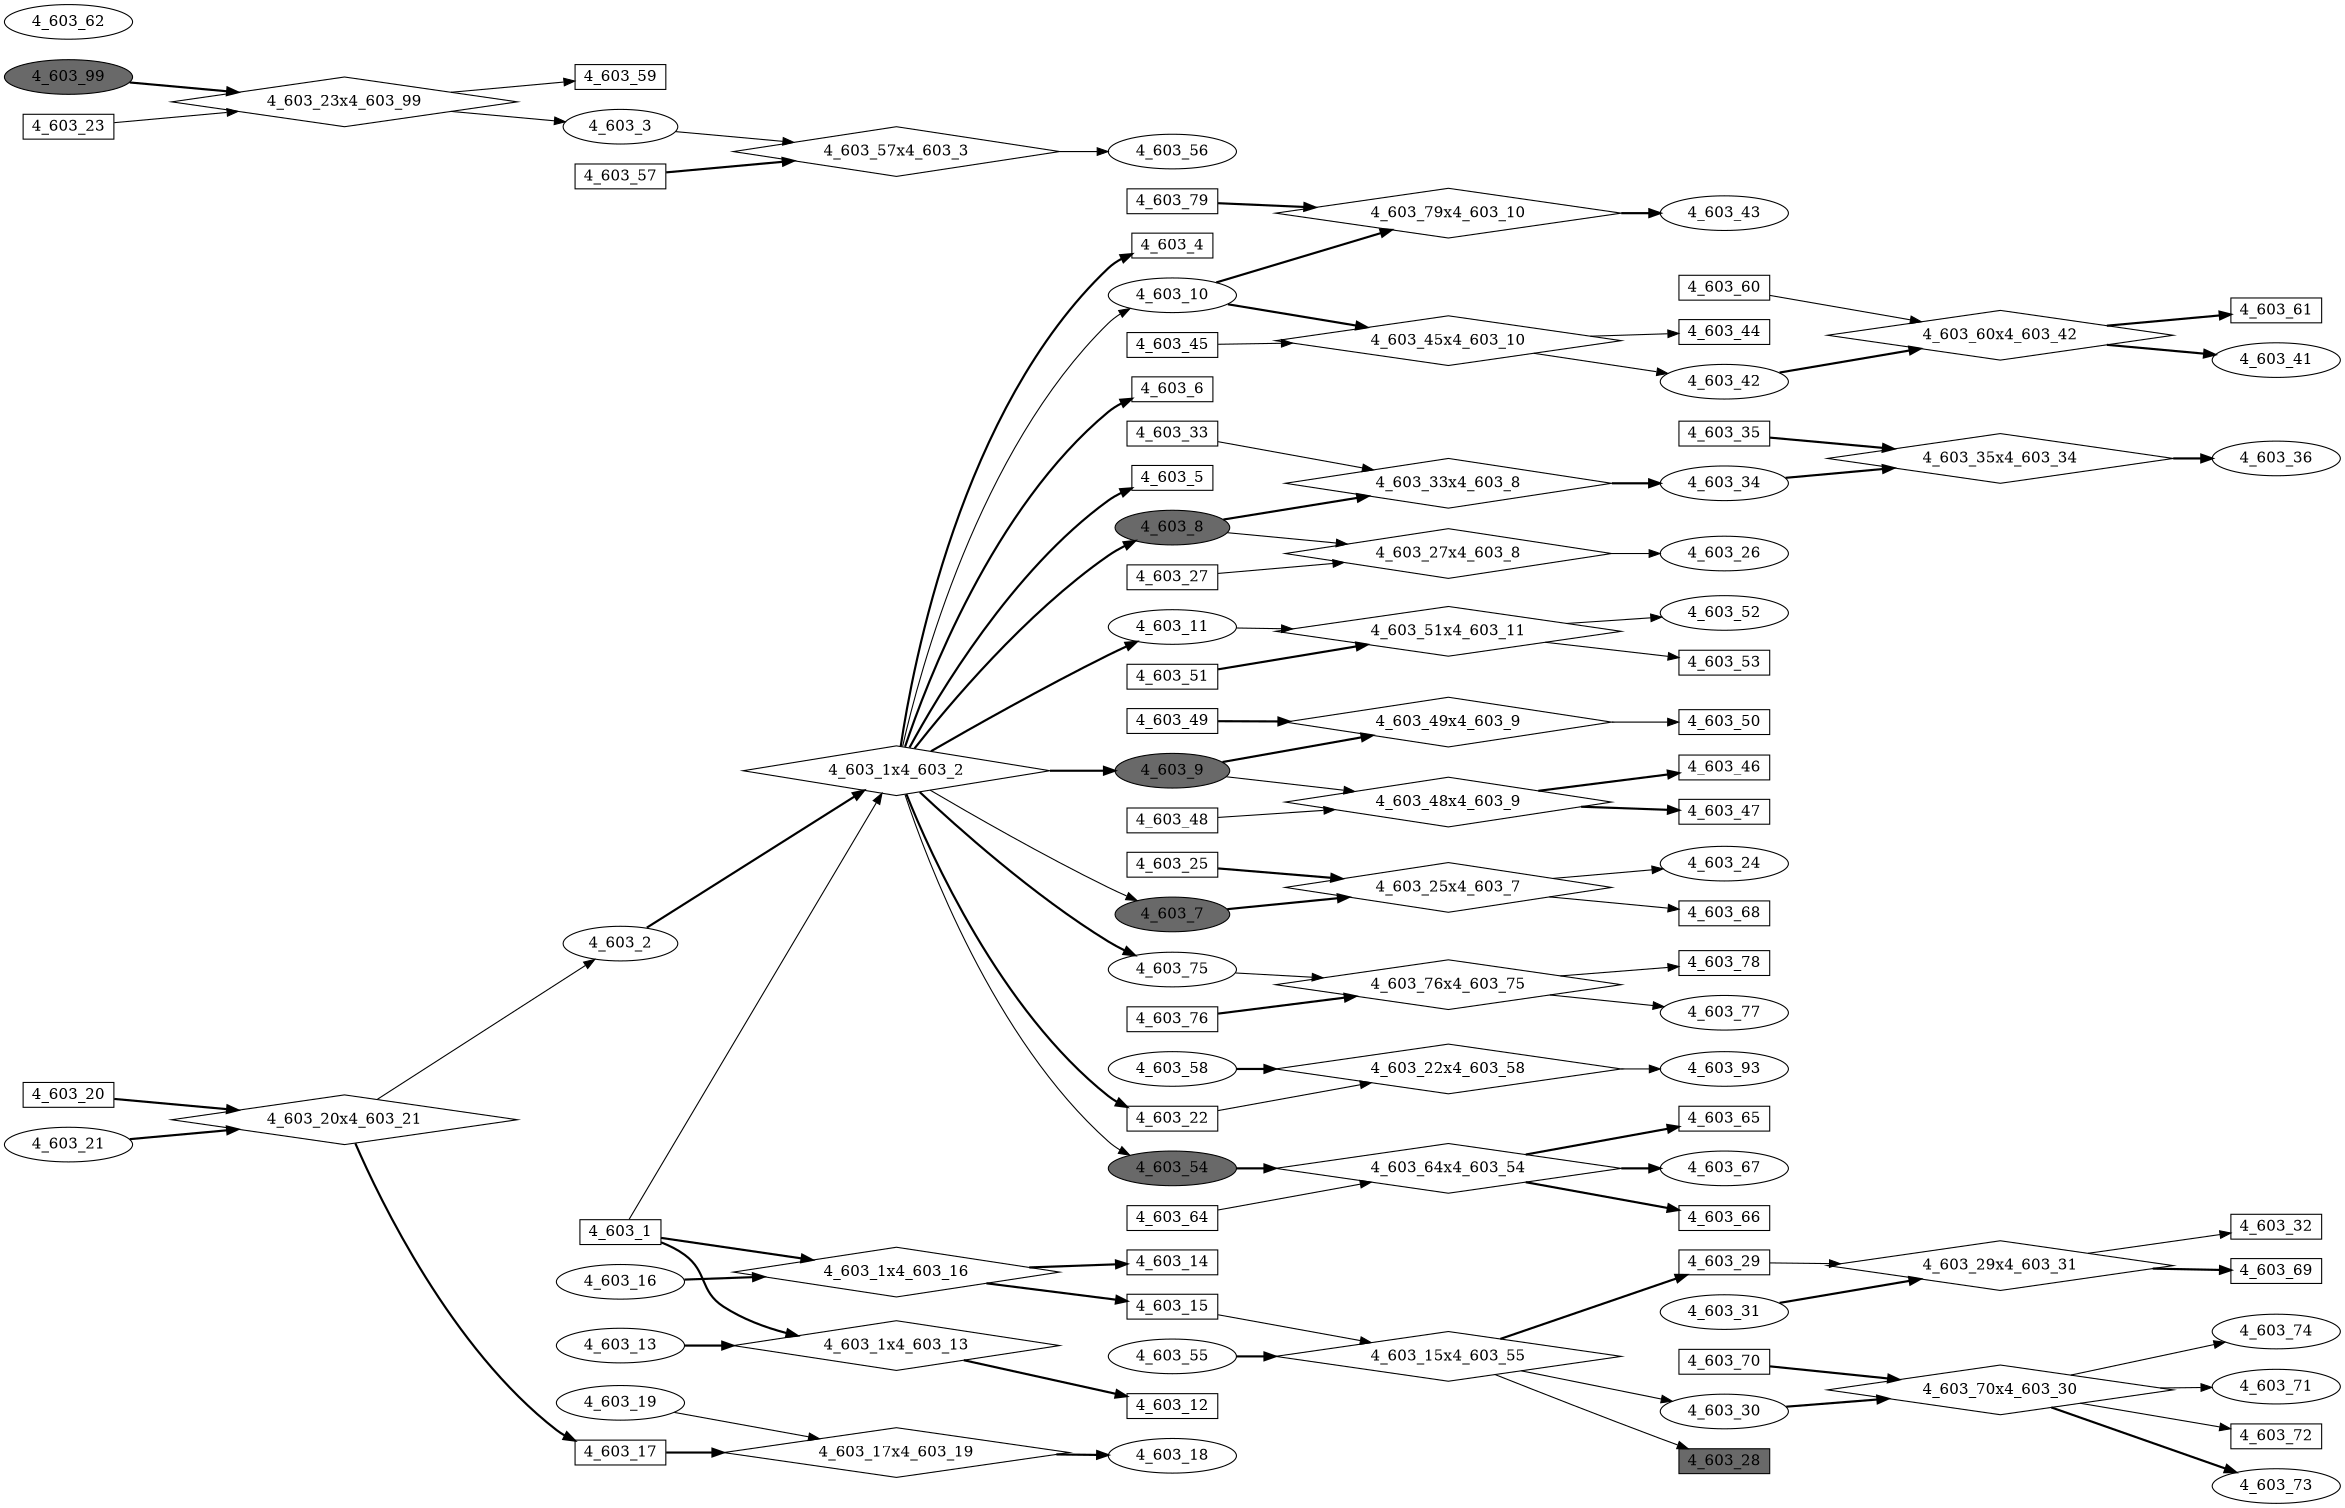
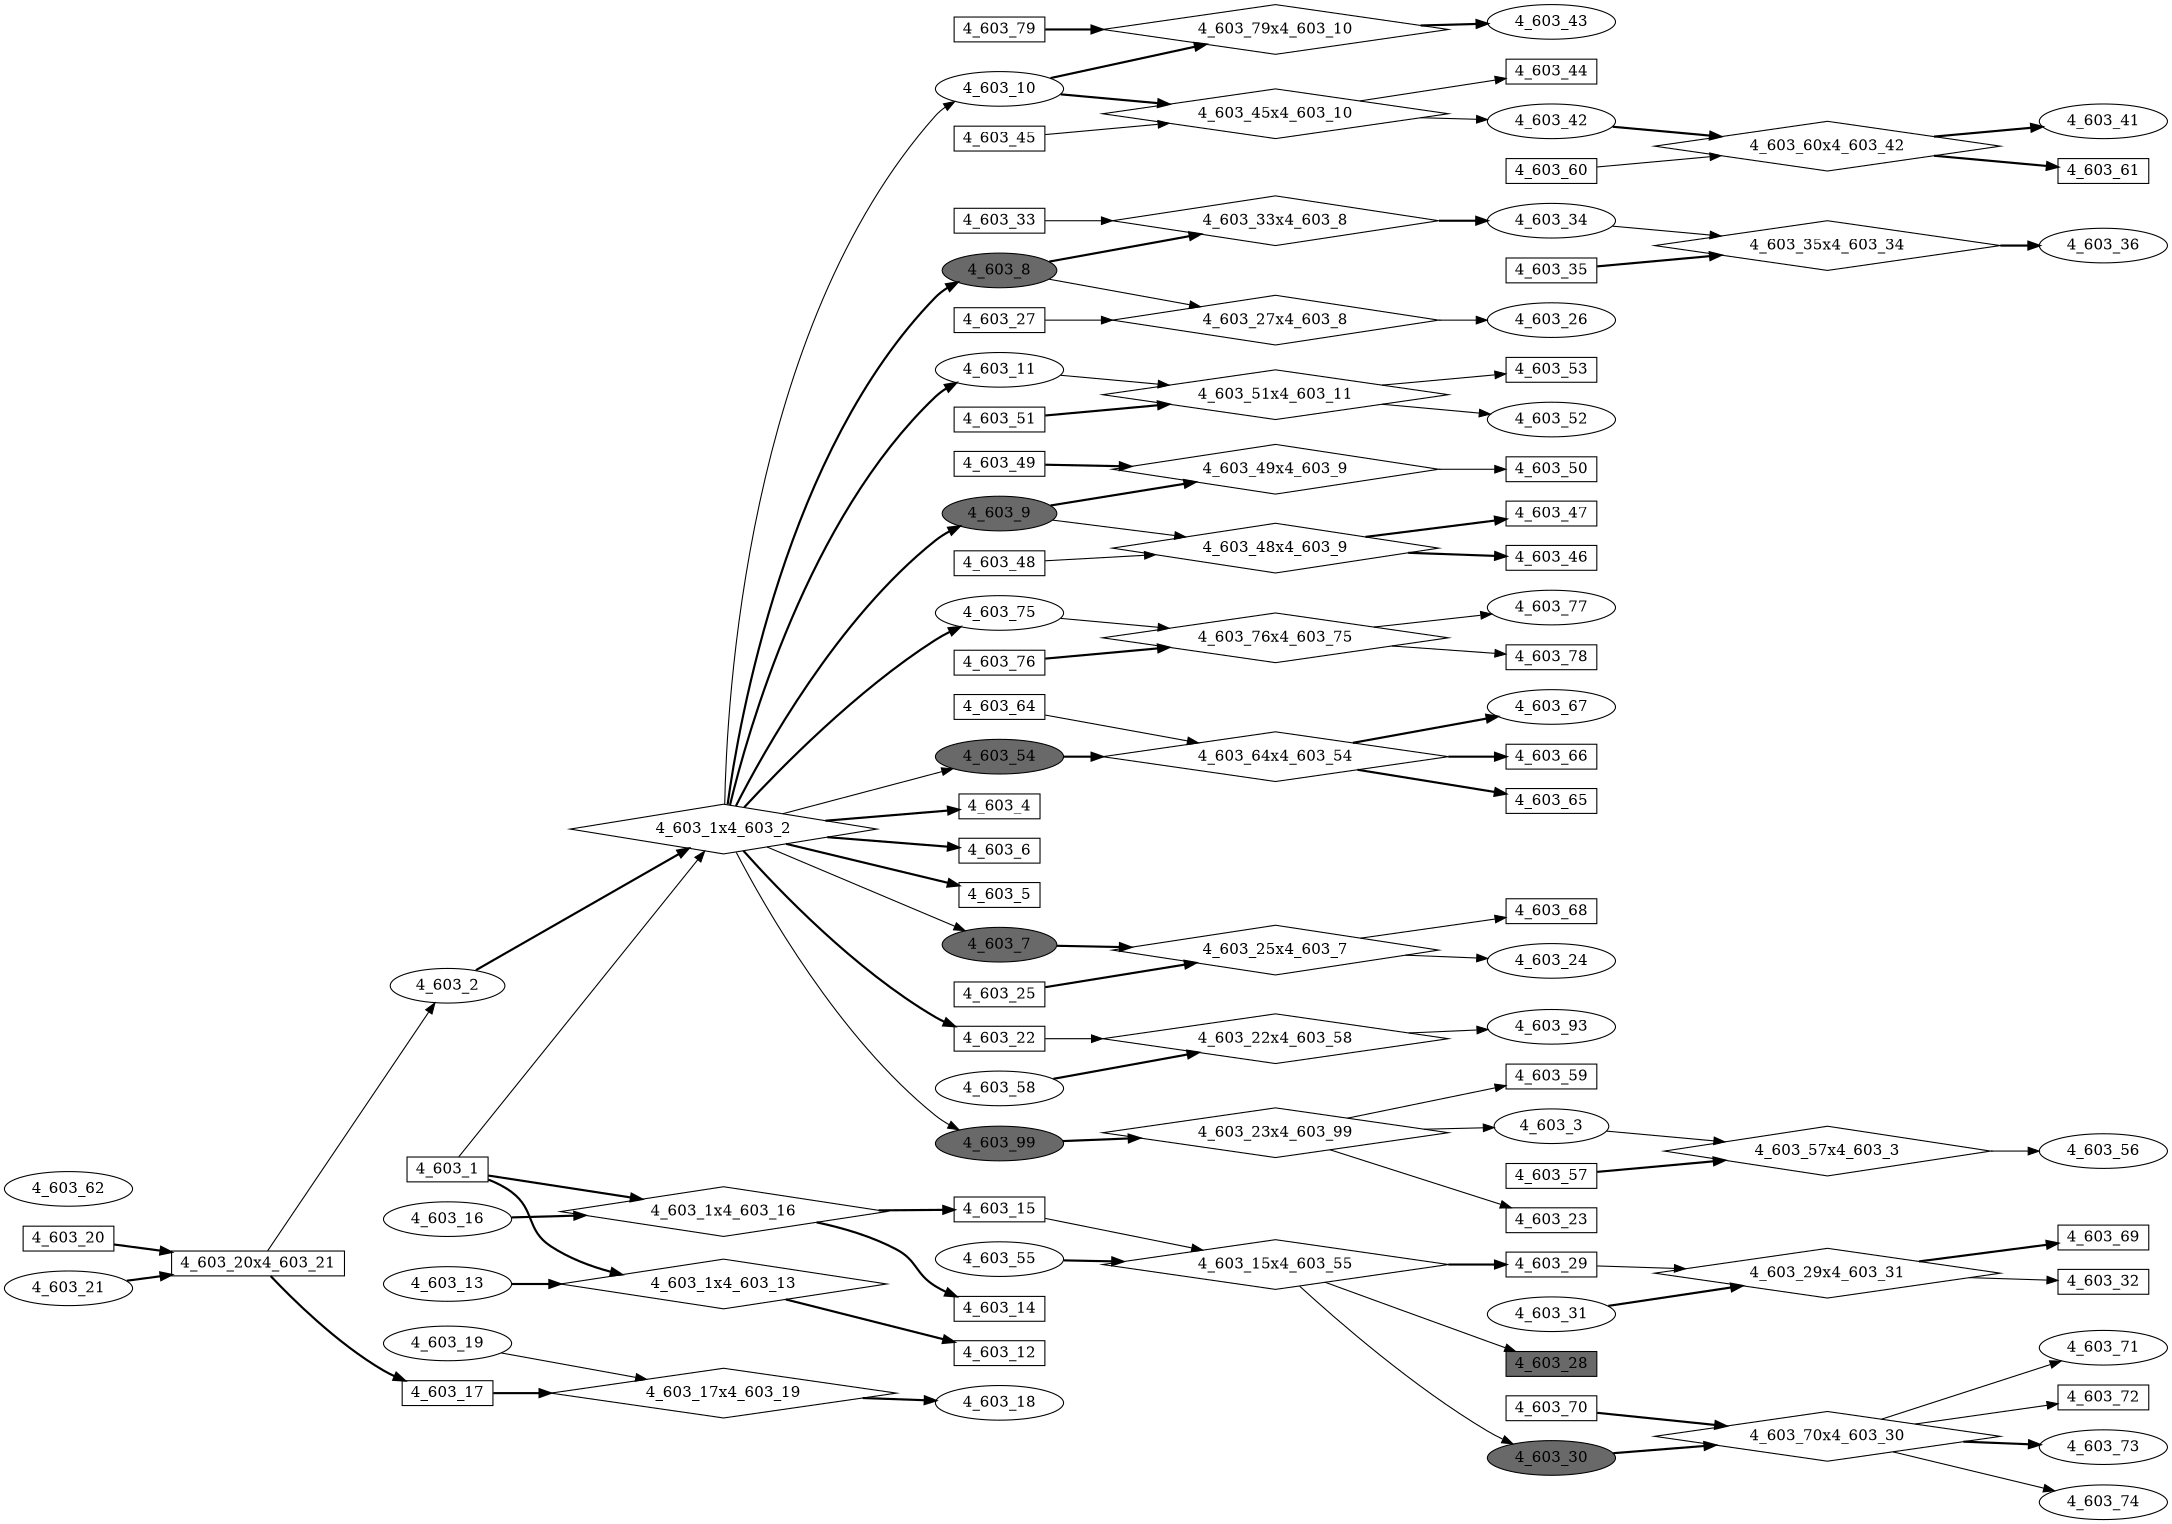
edge "4_603_23" -> "4_603_23x4_603_99": reversed
edge "4_603_34" -> "4_603_35x4_603_34": style bold -> solid
edge "4_603_1x4_603_2" -> "4_603_99": added
node "4_603_20x4_603_21": shape diamond -> box
node "4_603_30": fillcolor white -> dimgrey
